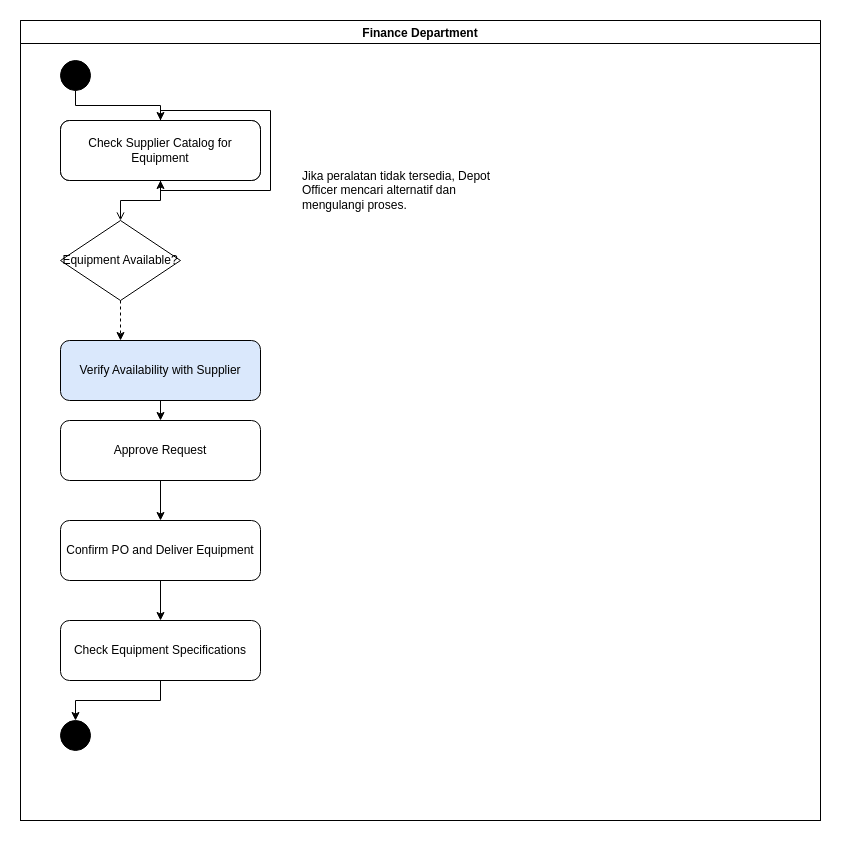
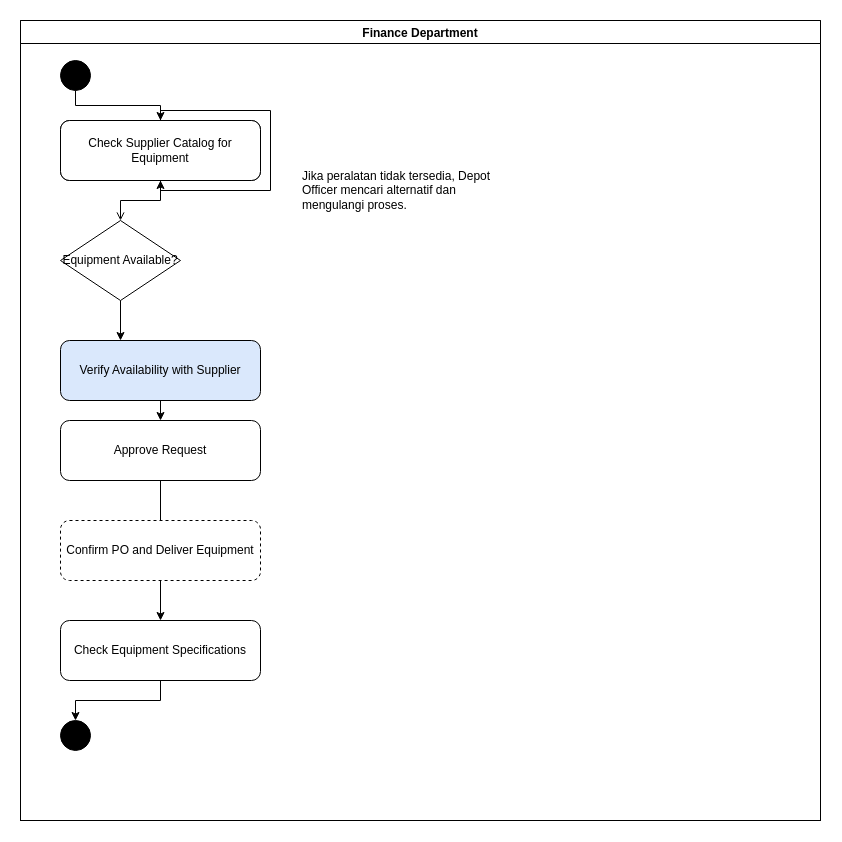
edge "Equipment Available?" -> "Verify Availability with Supplier": style dashed -> solid
edge "Approve Request" -> "Confirm PO and Deliver Equipment": arrowhead classic -> none
node "Confirm PO and Deliver Equipment": style solid -> dashed
